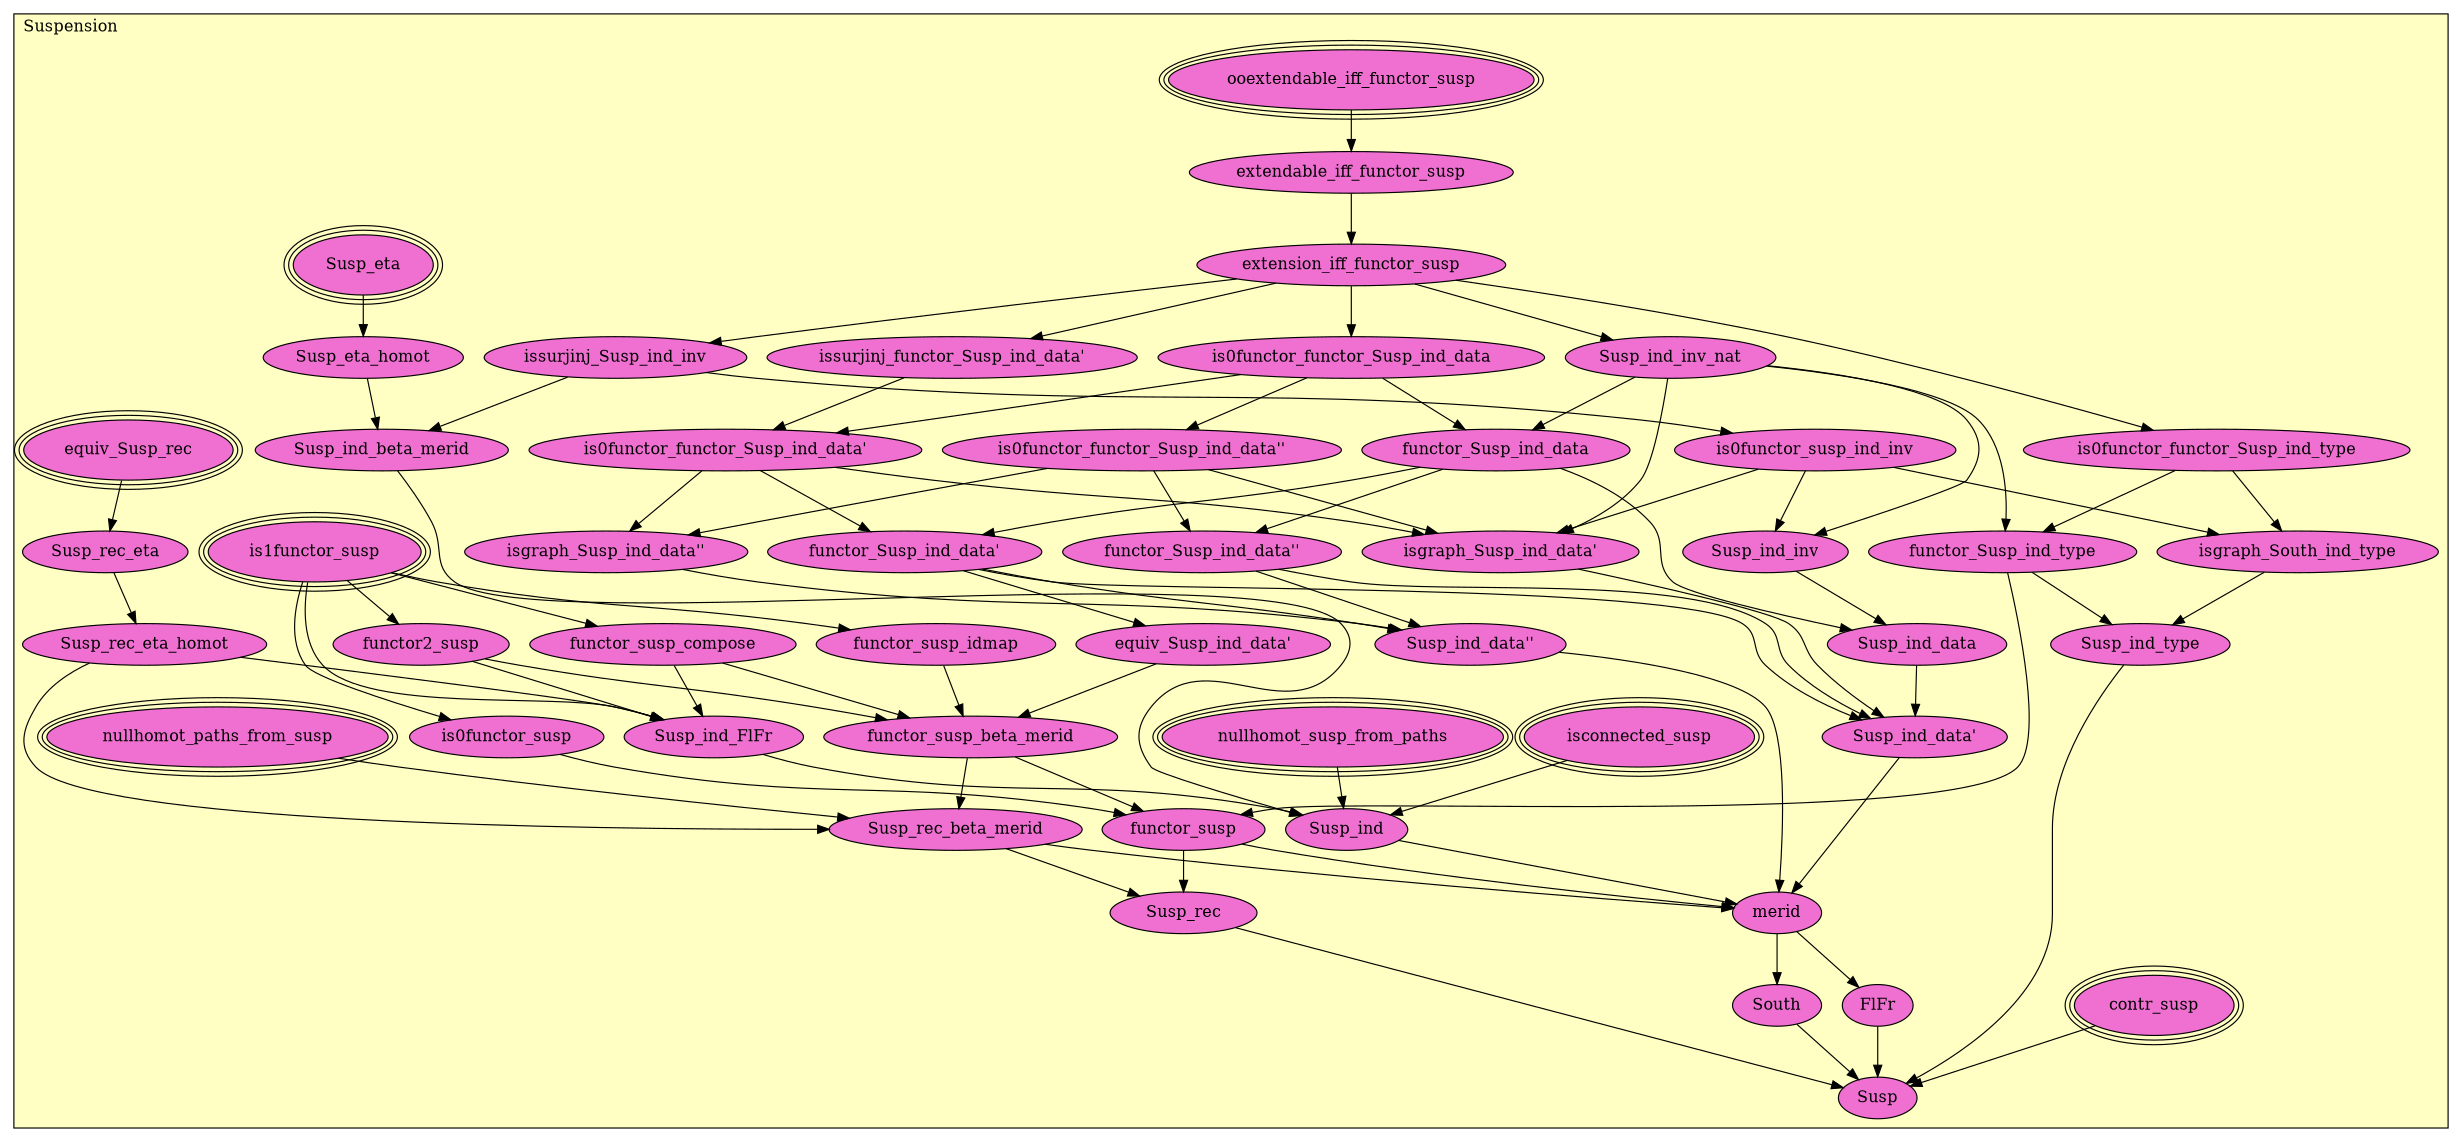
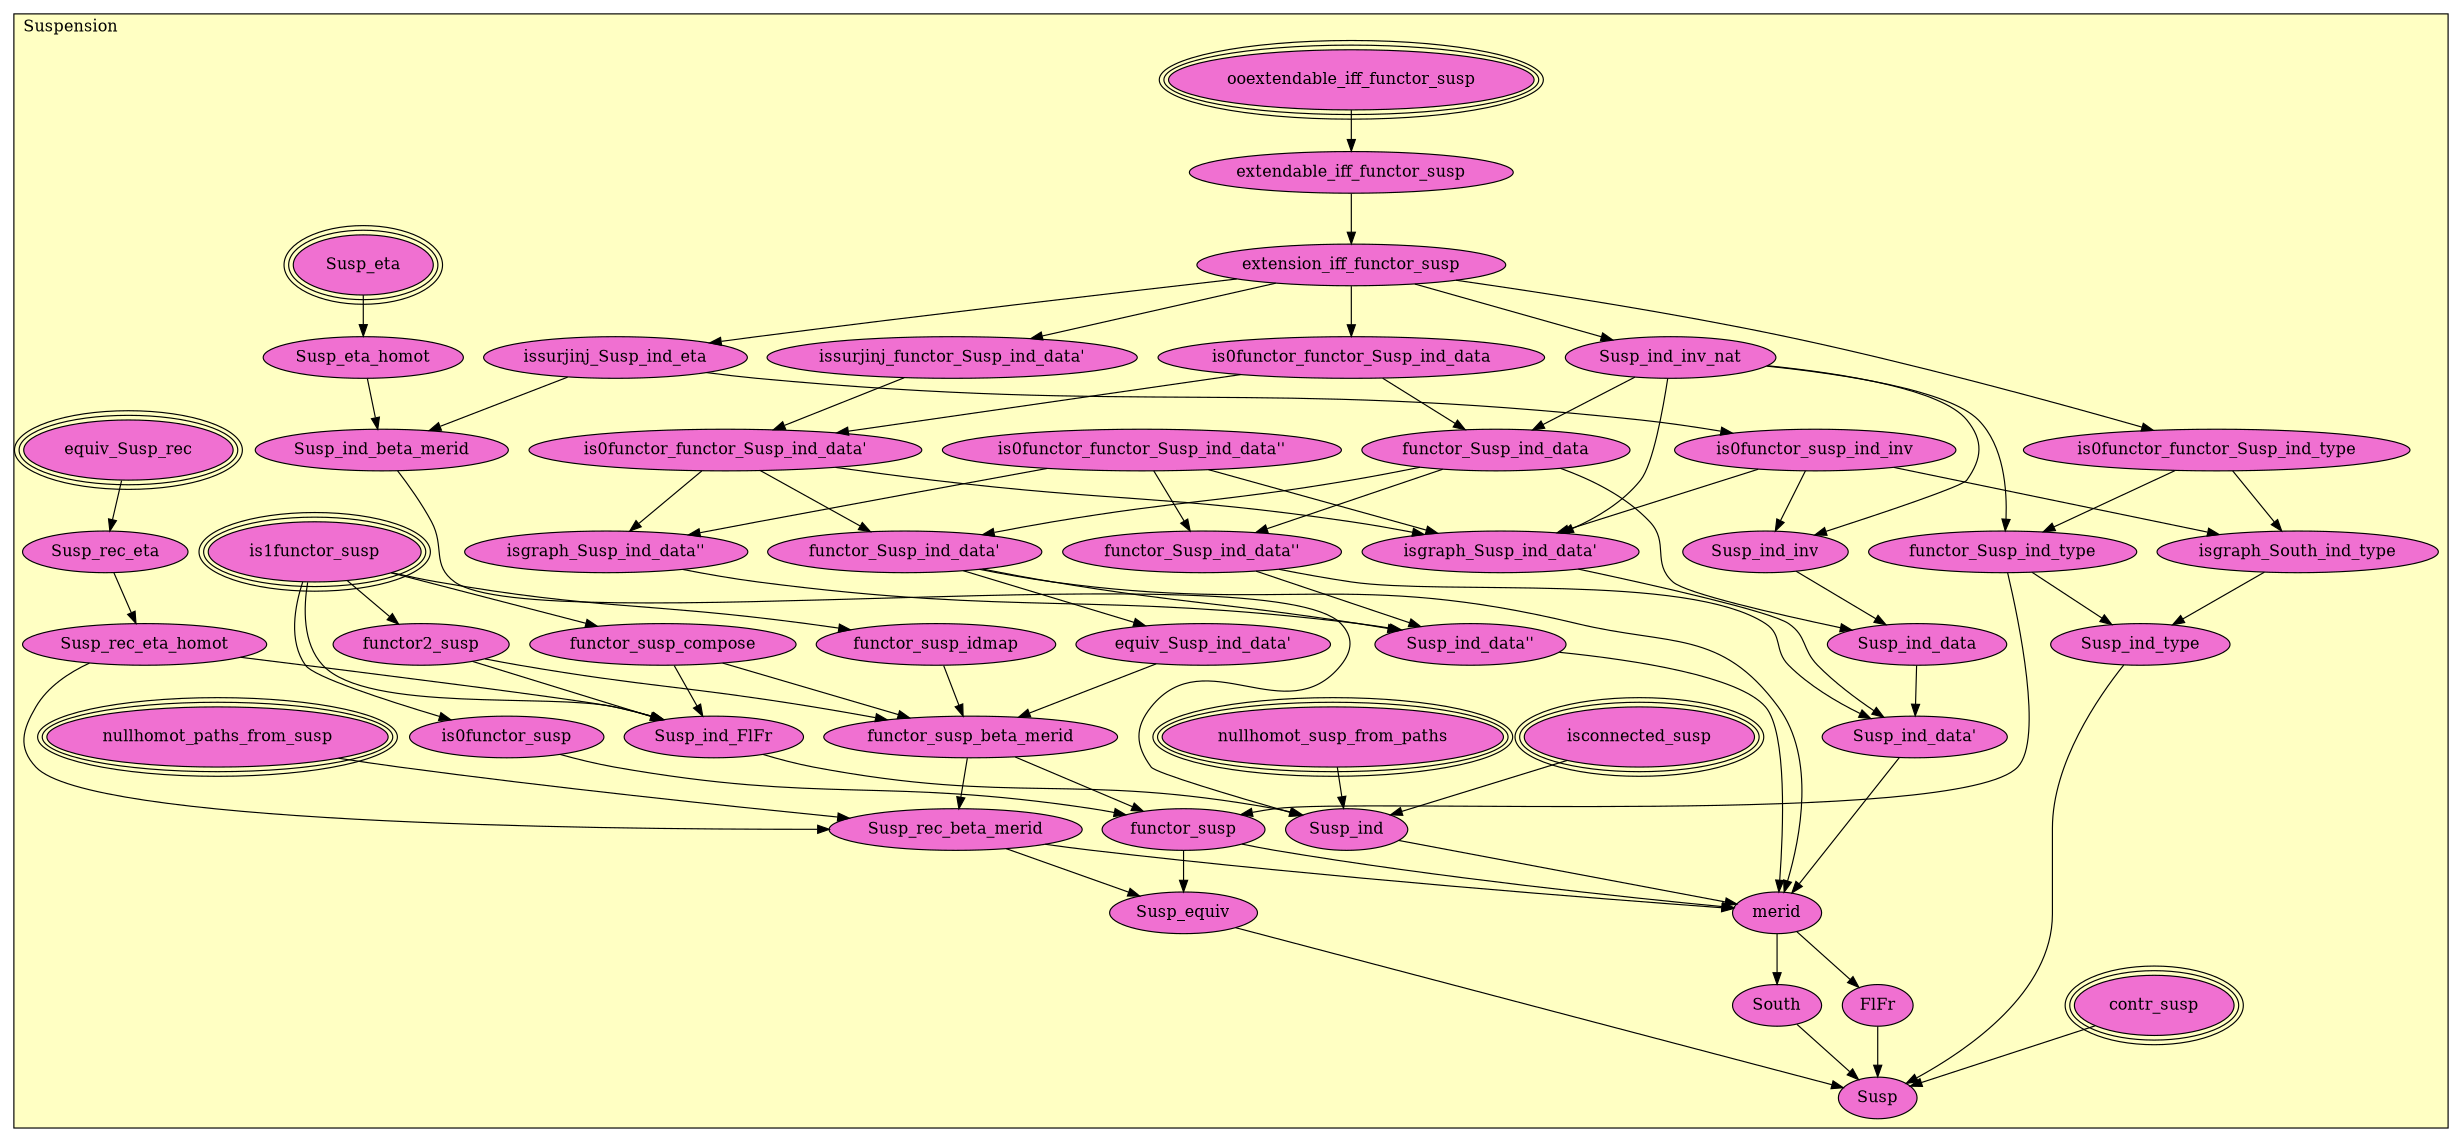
node "issurjinj_Susp_ind_inv": label "issurjinj_Susp_ind_inv" -> "issurjinj_Susp_ind_eta"
edge "is0functor_functor_Susp_ind_data" -> "is0functor_functor_Susp_ind_data''": removed
edge "functor_Susp_ind_data'" -> "Susp_ind_data'": now "functor_Susp_ind_data'" -> "merid"
node "Susp_rec": label "Susp_rec" -> "Susp_equiv"
